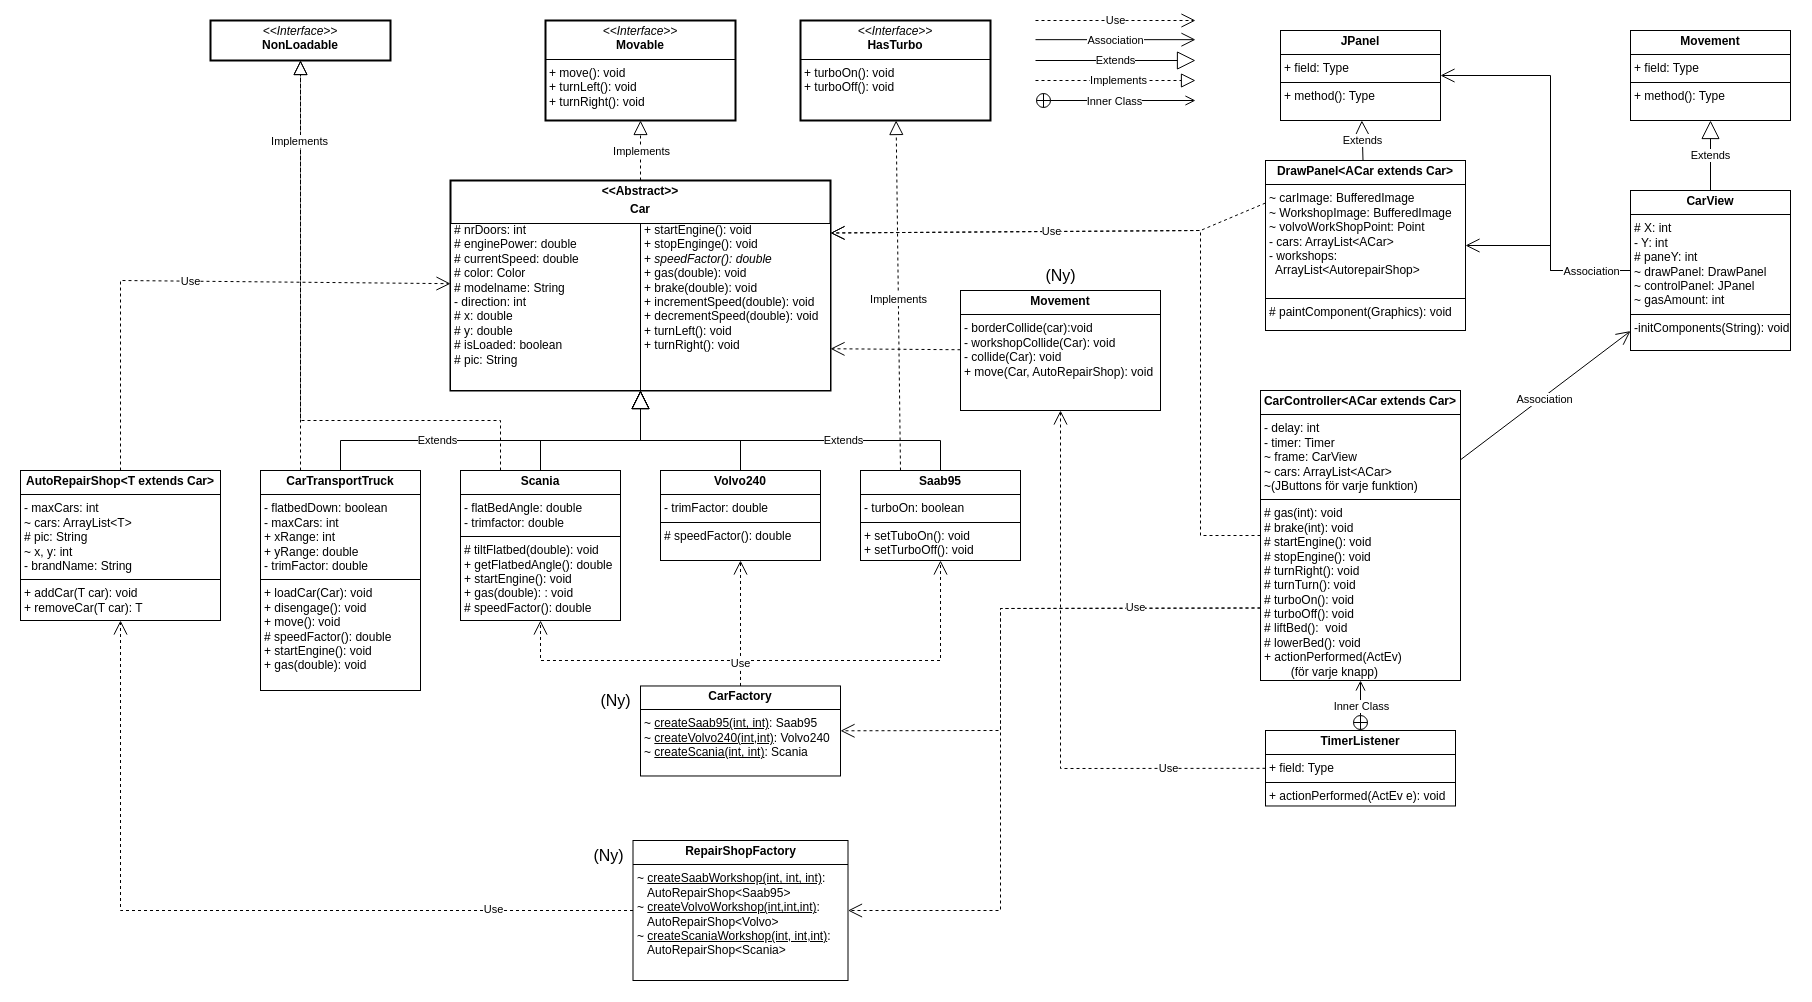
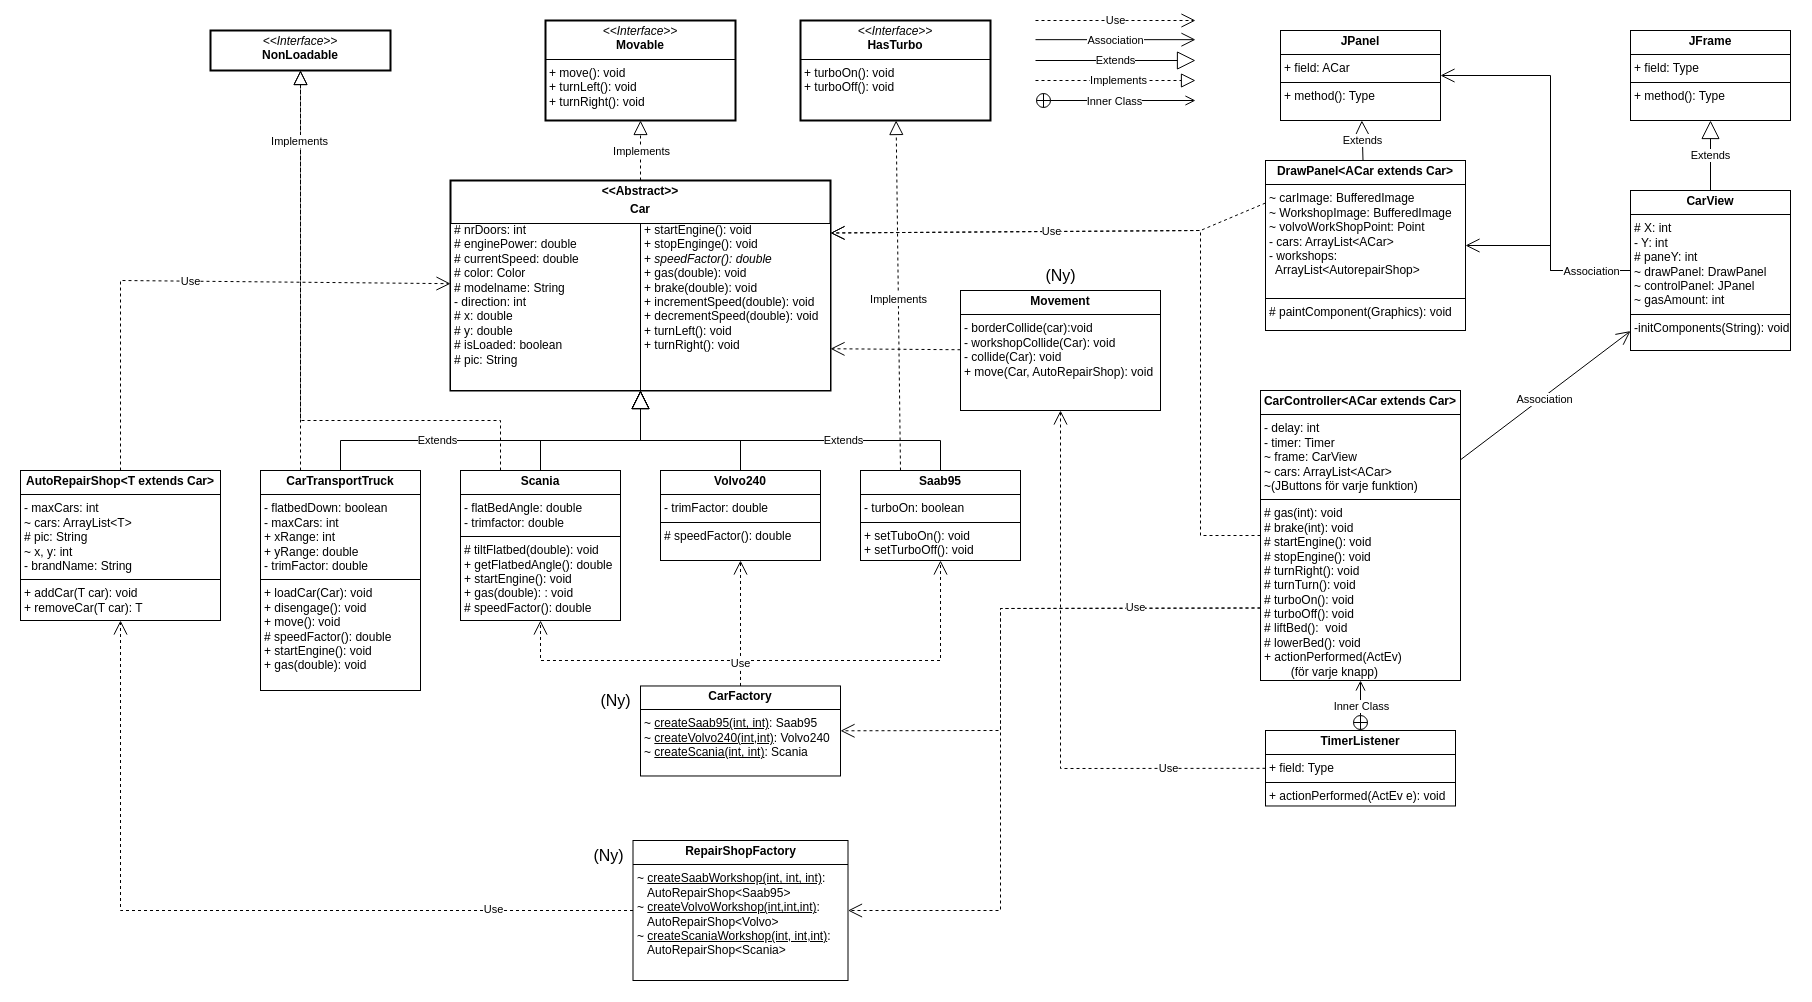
node "<<Interface>> NonLoadable": moved (301, 41) -> (301, 51)
node "JPanel + field: Type + method(): Type": label "JPanel + field: Type + method(): Type" -> "JPanel + field: ACar + method(): Type"
node "Movement + field: Type + method(): Type": label "Movement + field: Type + method(): Type" -> "JFrame + field: Type + method(): Type"
